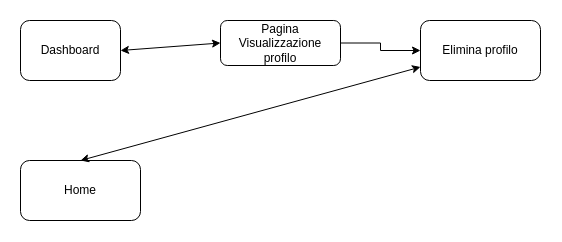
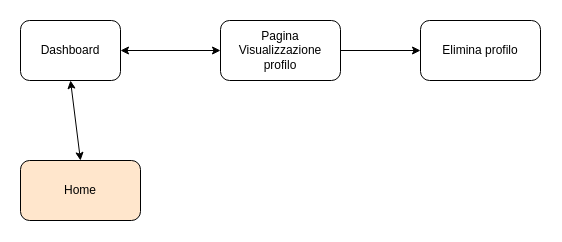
node "Pagina Visualizzazione profilo": size 120x45 -> 120x60
edge "Elimina profilo" -- "Home": now "Dashboard" -- "Home"
node "Home": fillcolor #ffffff -> #ffe6cc
